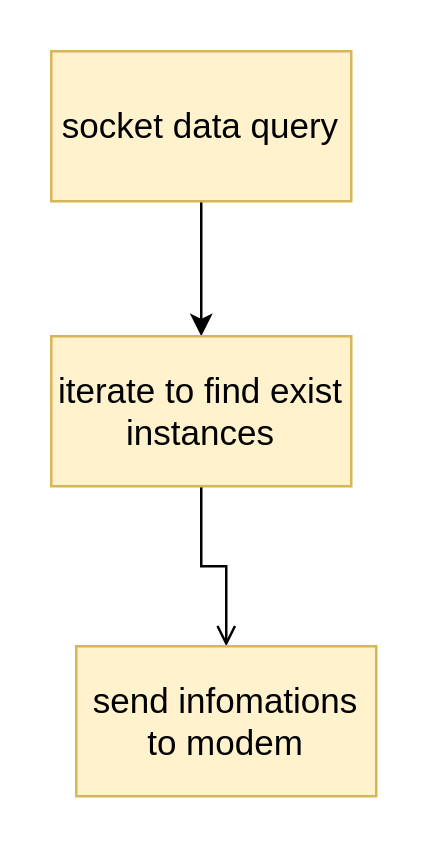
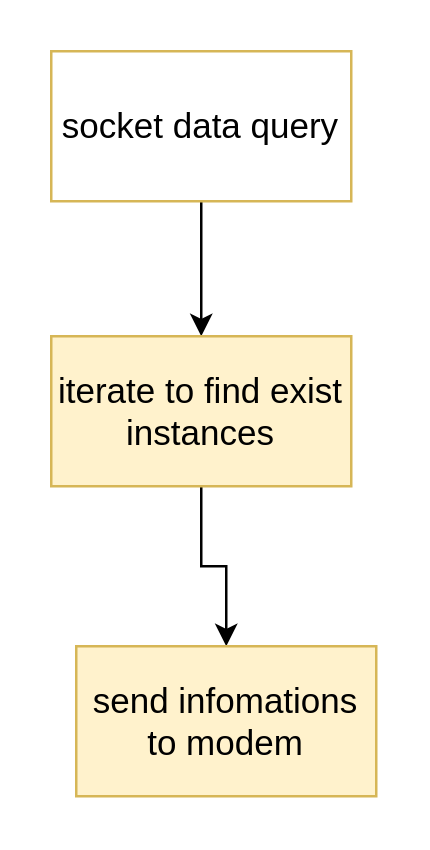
node "socket data query": fillcolor #fff2cc -> #ffffff
edge "iterate to find exist instances" -> "send infomations to modem": arrowhead open -> classic
